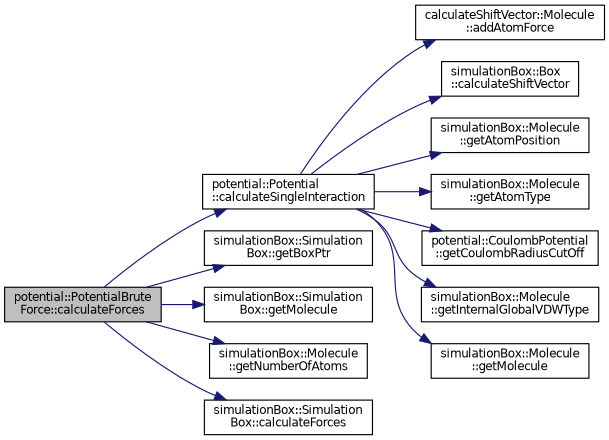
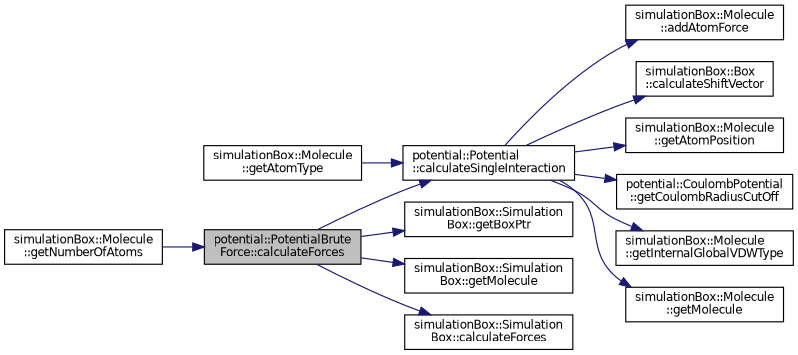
node "calculateShiftVector::Molecule ::addAtomForce": label "calculateShiftVector::Molecule ::addAtomForce" -> "simulationBox::Molecule ::addAtomForce"
edge "potential::Potential ::calculateSingleInteraction" -> "simulationBox::Molecule ::getAtomType": reversed
edge "potential::PotentialBrute Force::calculateForces" -> "simulationBox::Molecule ::getNumberOfAtoms": reversed
